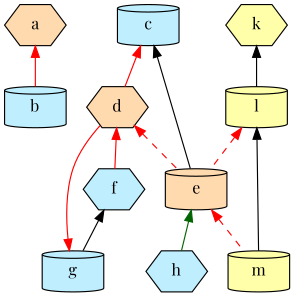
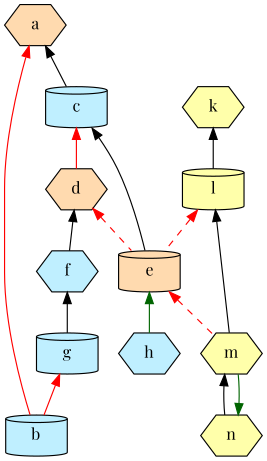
edge "c" -> "a": added
edge "f" -> "d": color red -> black
edge "d" -> "g": now "b" -> "g"
node "m": shape cylinder -> hexagon
node "n": added
